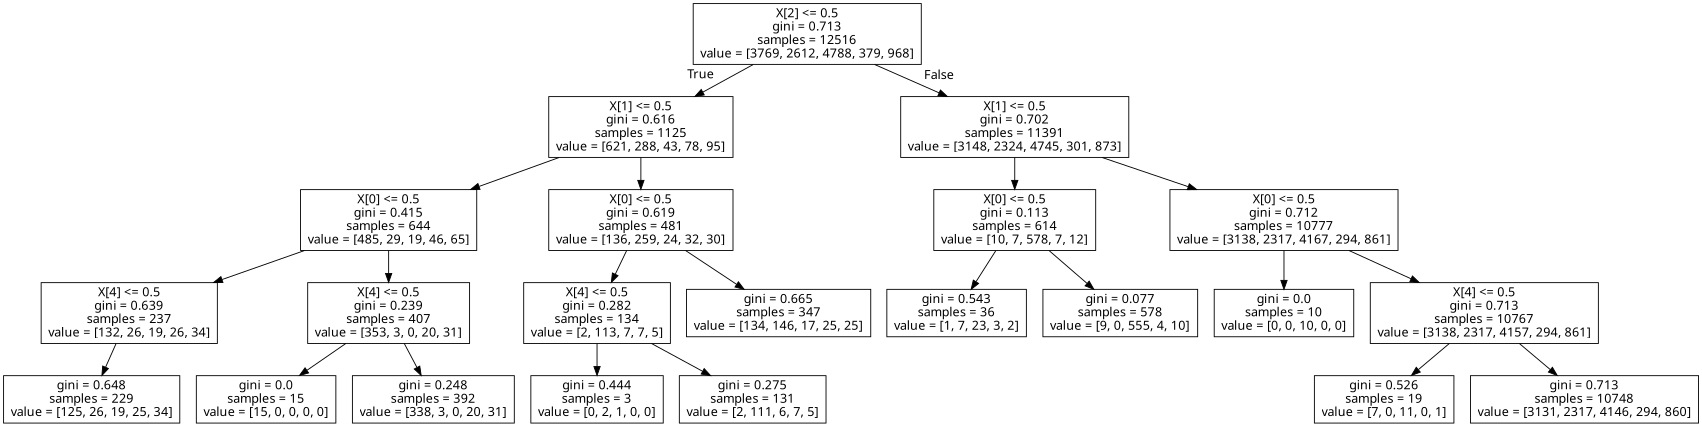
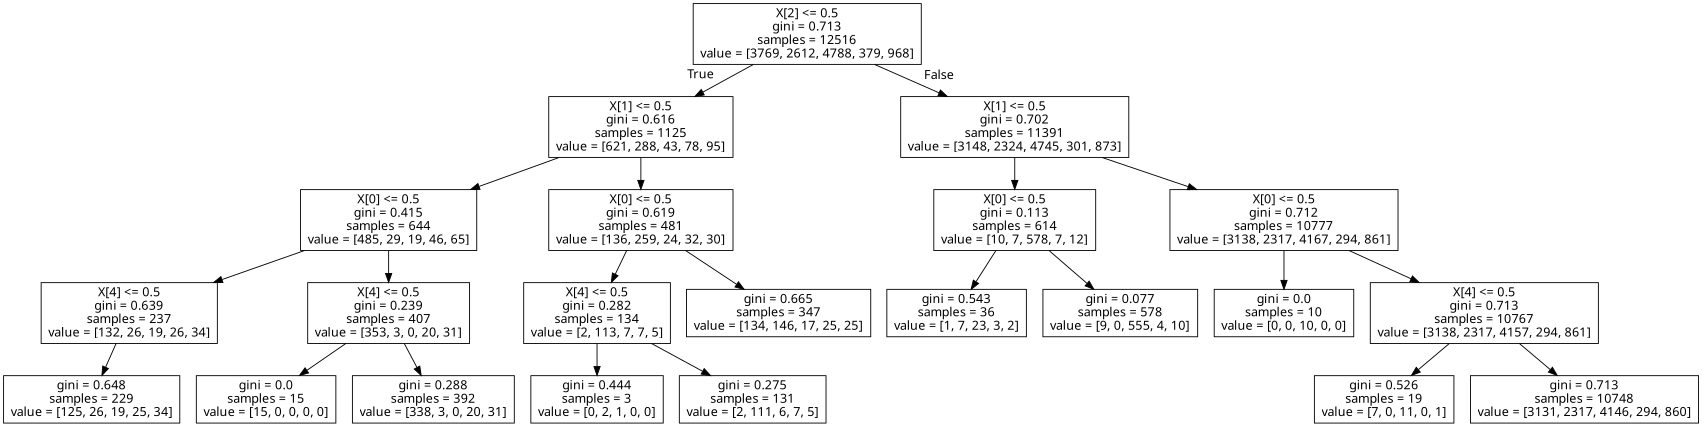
node "gini = 0.248 samples = 392 value = [338, 3, 0, 20, 31]": label "gini = 0.248 samples = 392 value = [338, 3, 0, 20, 31]" -> "gini = 0.288 samples = 392 value = [338, 3, 0, 20, 31]"
